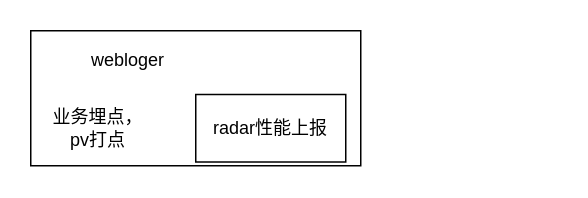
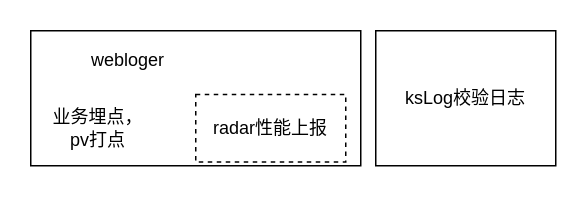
node "ksLog校验日志": added
node "radar性能上报": style solid -> dashed
